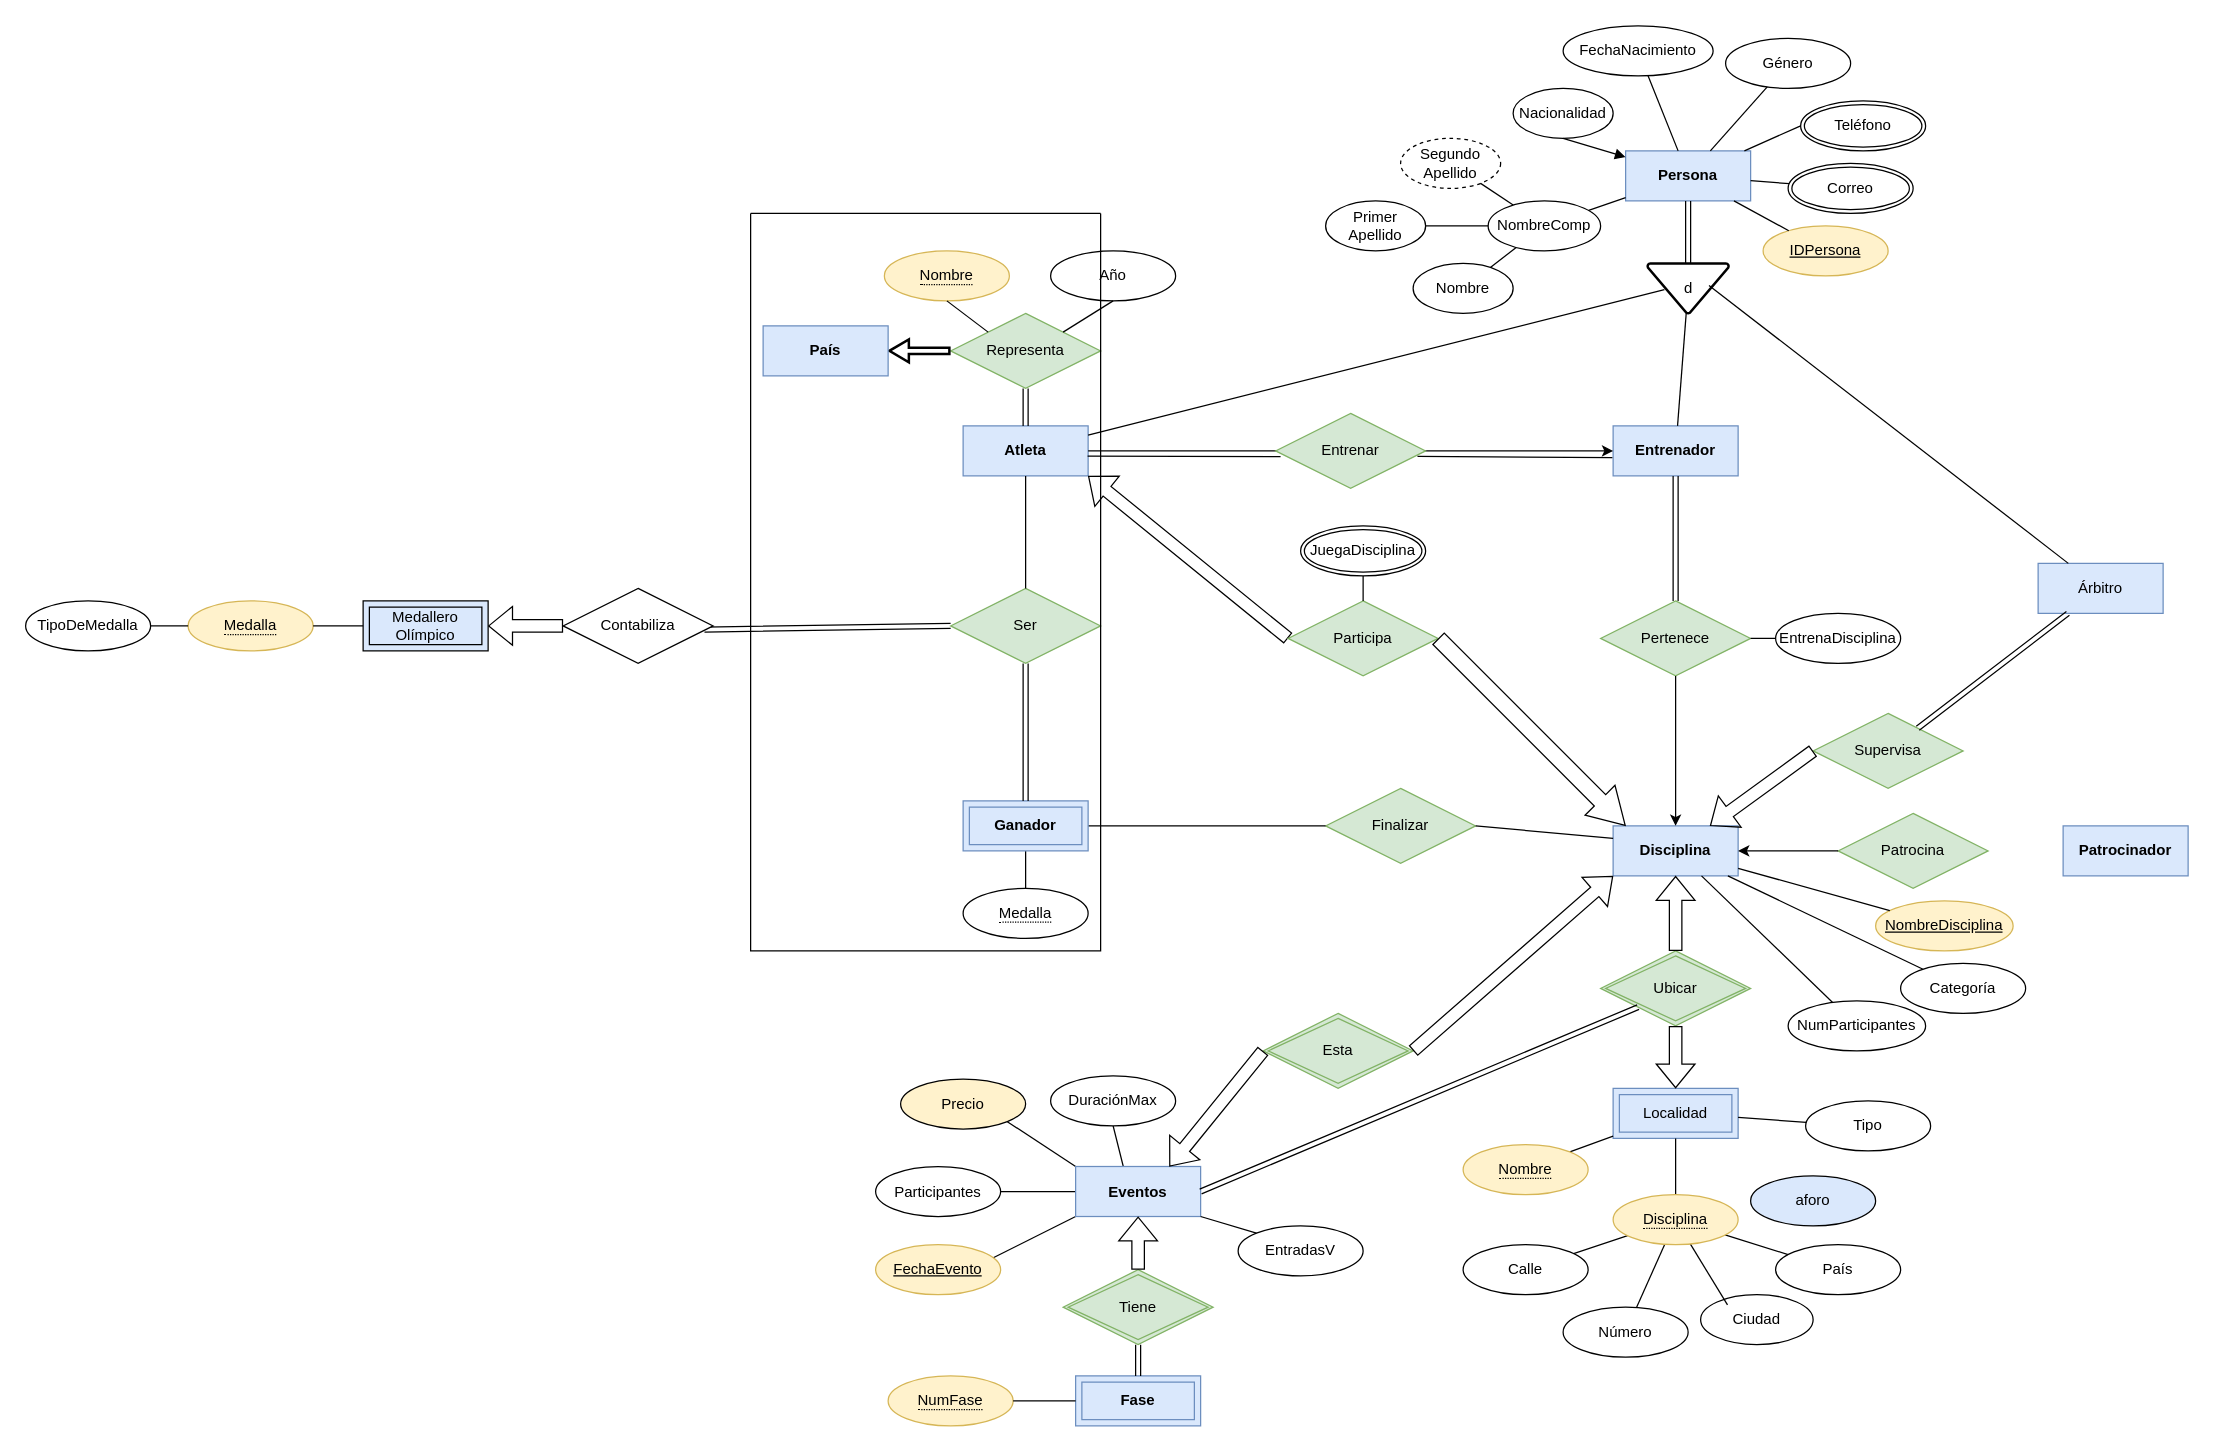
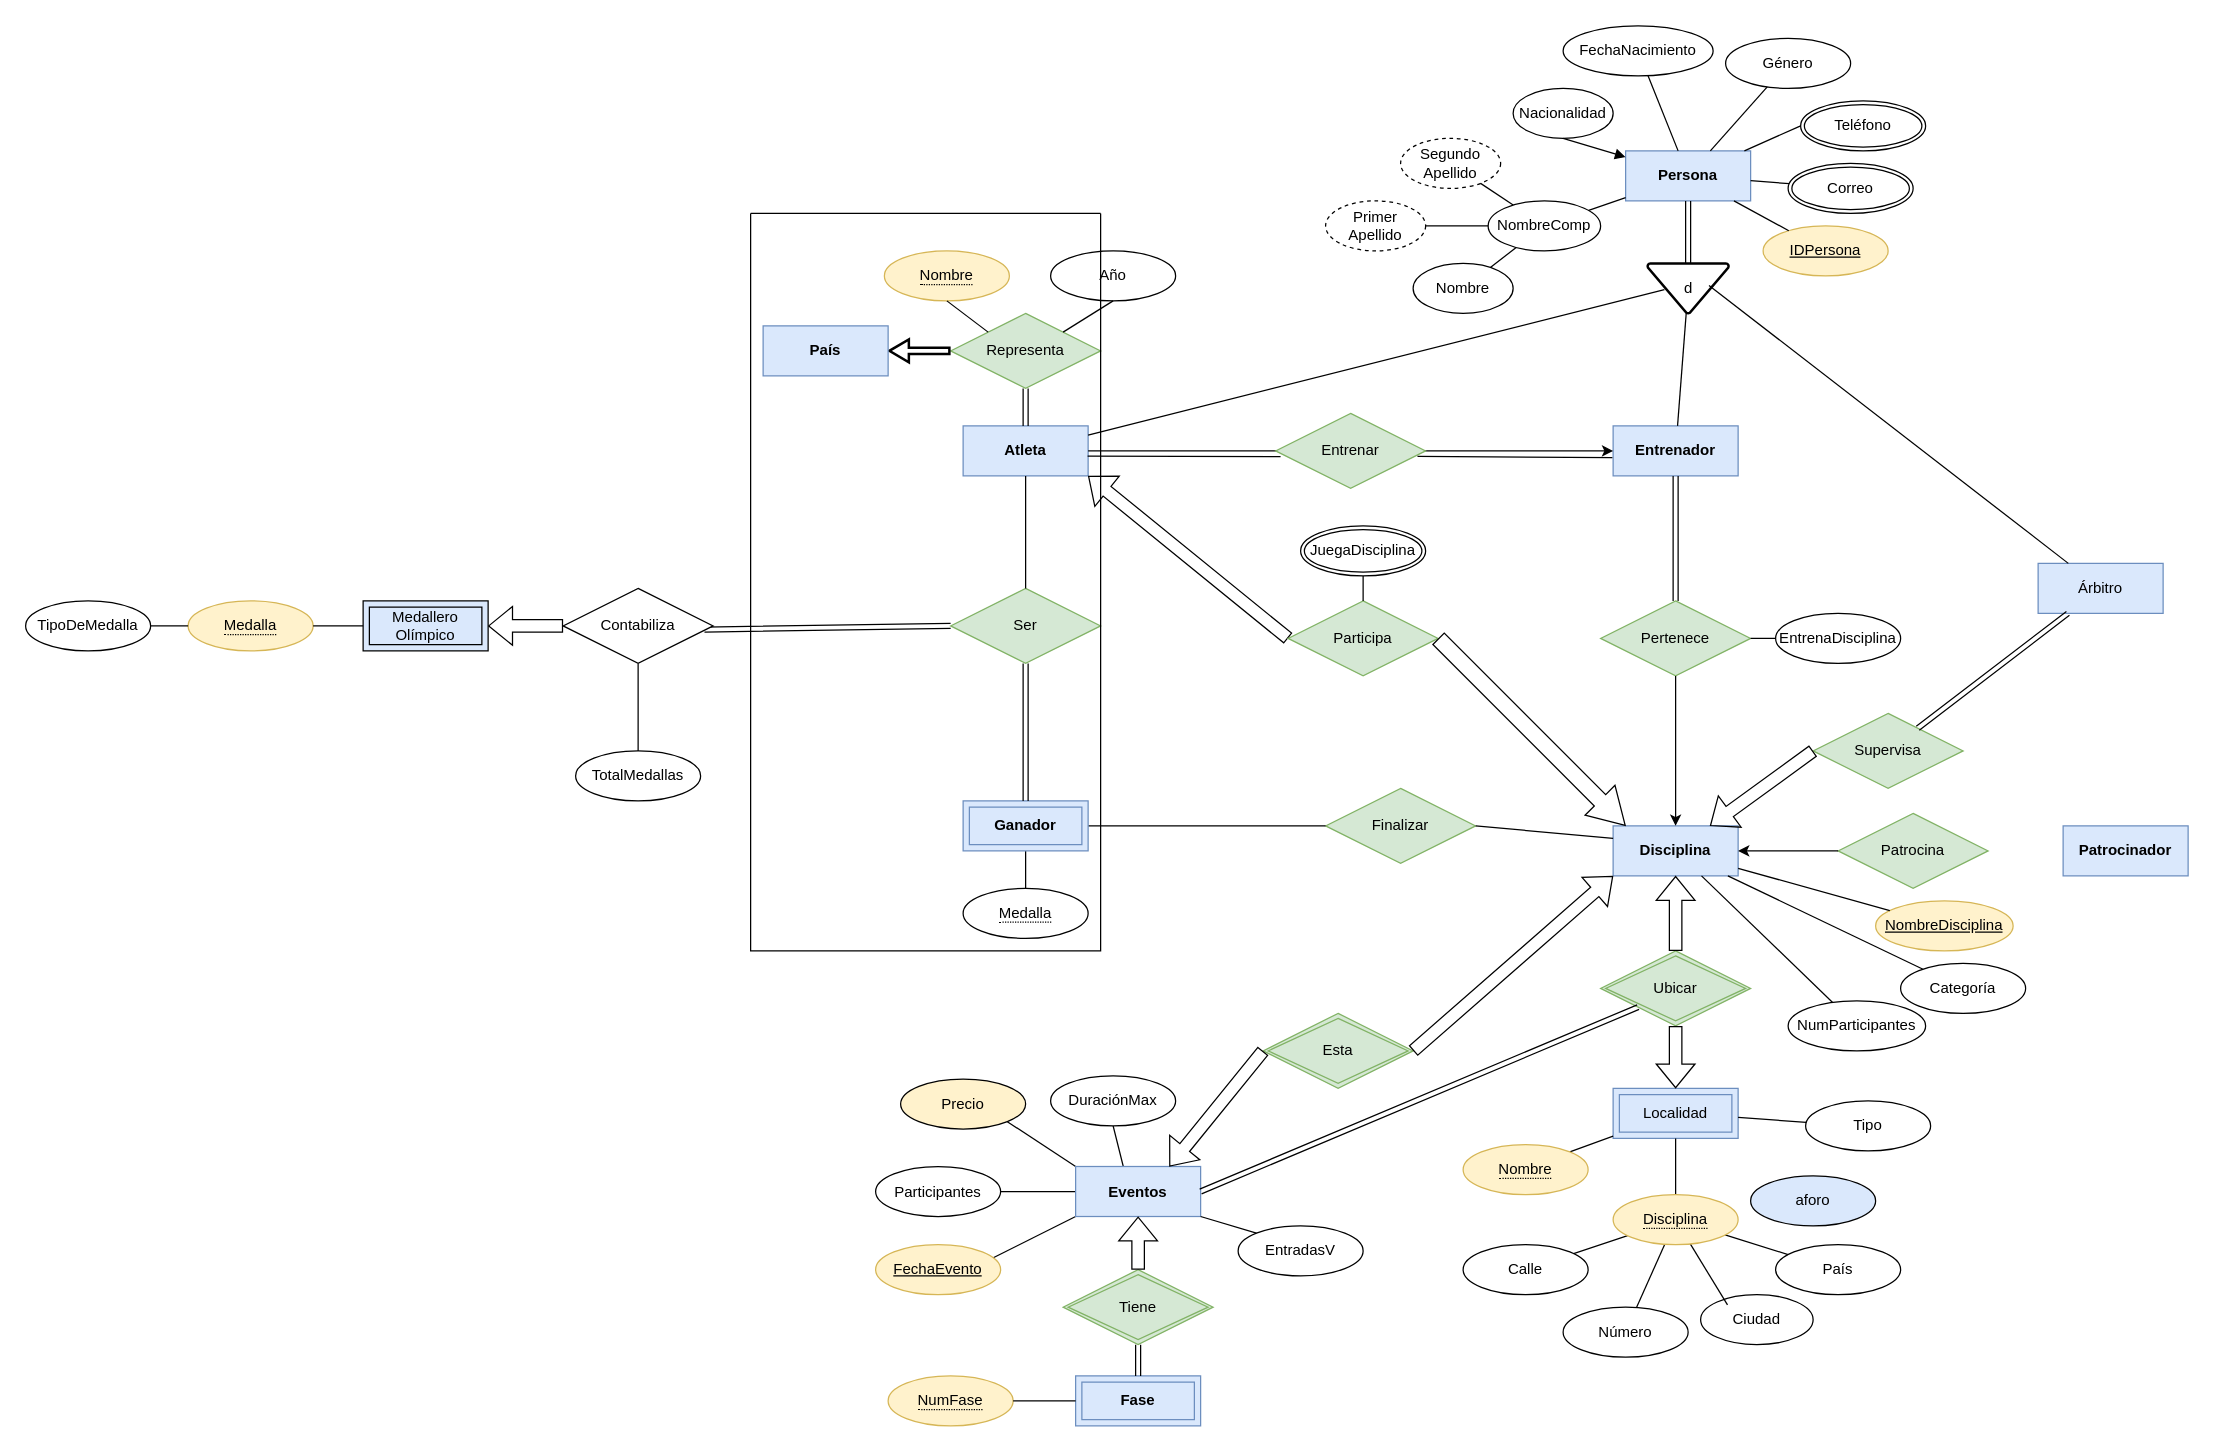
node "Primer Apellido": style solid -> dashed
edge "Contabiliza" -- "TotalMedallas": added
node "TotalMedallas": added
